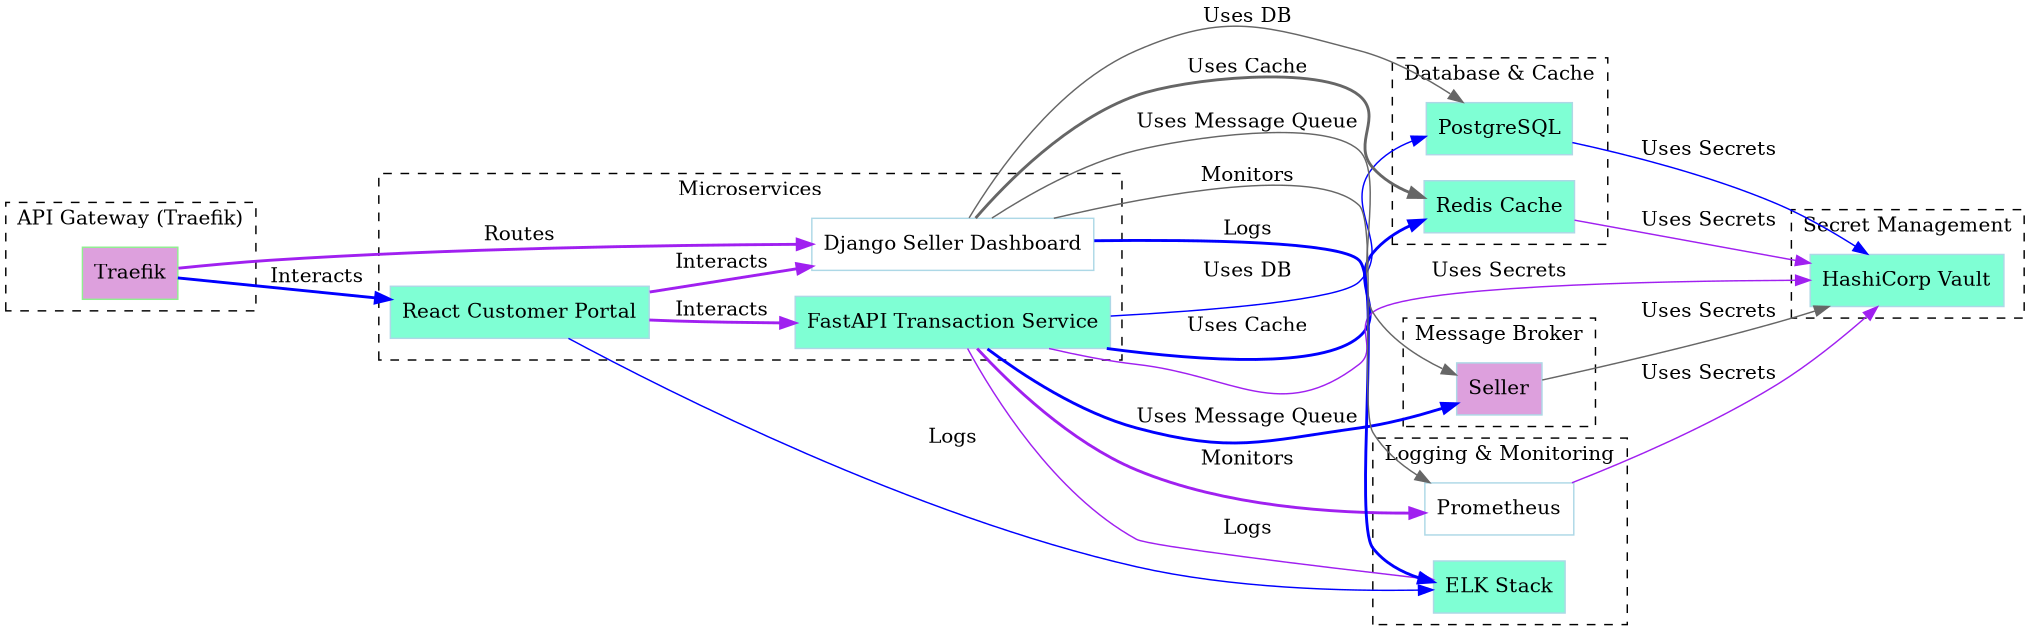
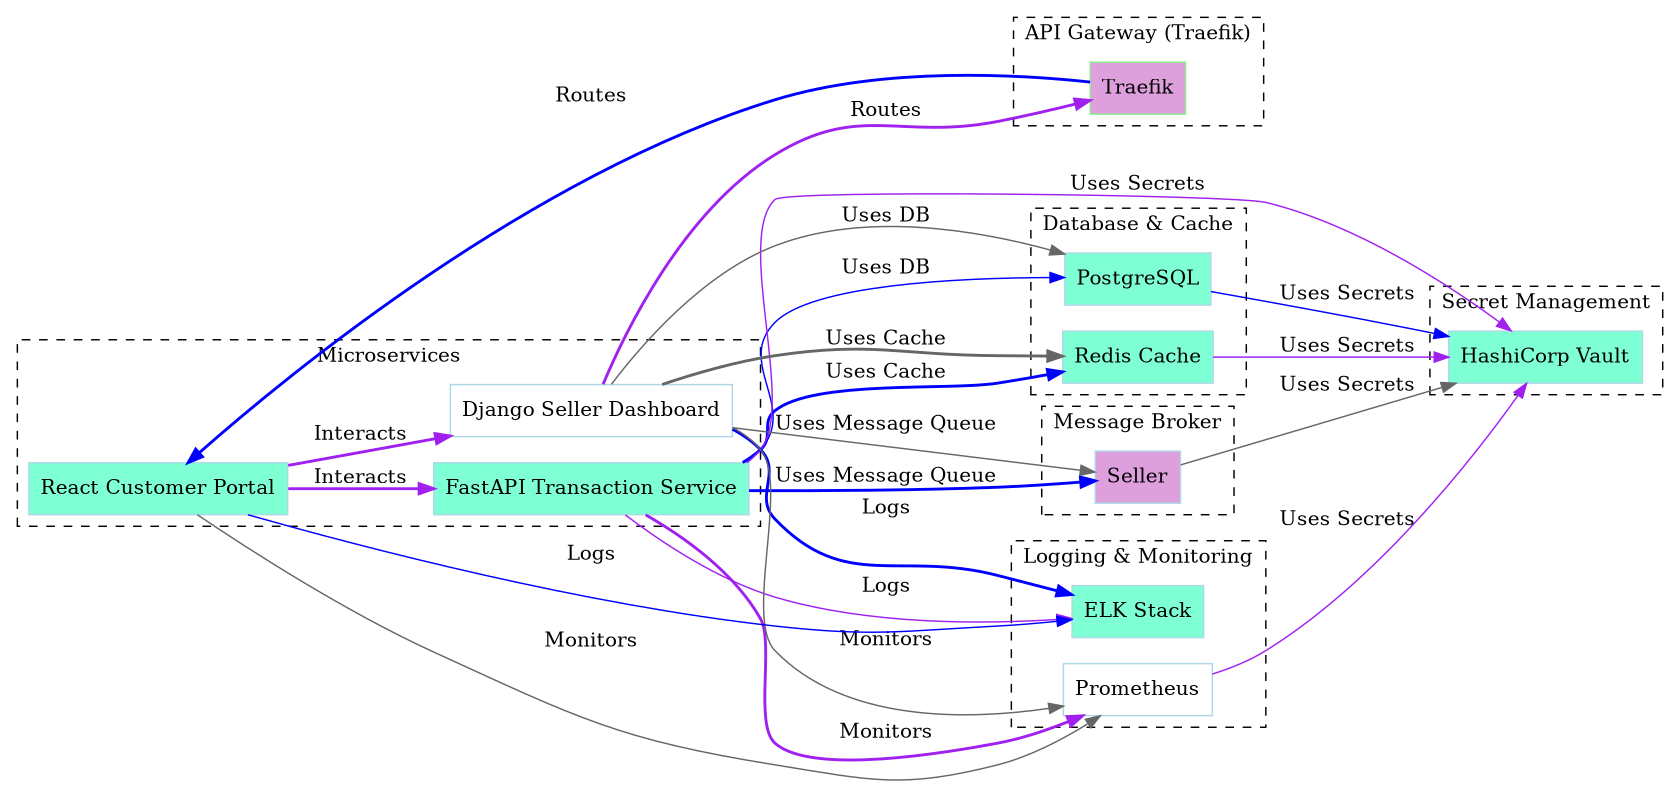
edge "Traefik" -> "Django Seller Dashboard": reversed
edge "Traefik" -> "React Customer Portal": label "Interacts" -> "Routes"
edge "React Customer Portal" -> "Prometheus": added, label "Monitors"
